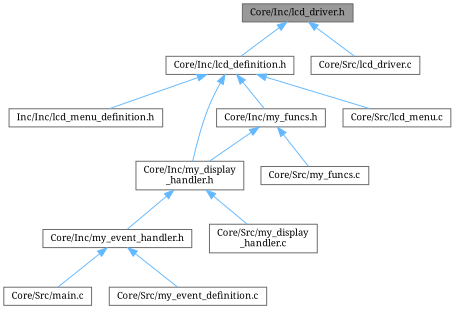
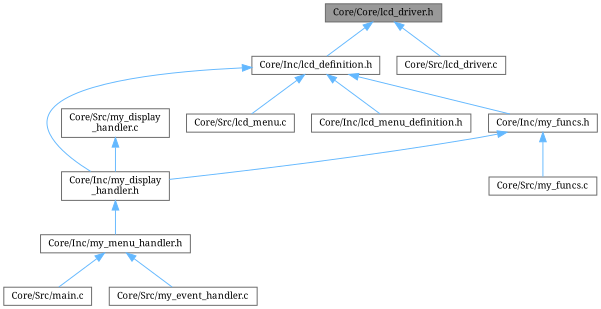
node "Core/Inc/lcd_driver.h": label "Core/Inc/lcd_driver.h" -> "Core/Core/lcd_driver.h"
node "Inc/Inc/lcd_menu_definition.h": label "Inc/Inc/lcd_menu_definition.h" -> "Core/Inc/lcd_menu_definition.h"
edge "Core/Src/my_display _handler.c" -> "Core/Inc/my_display _handler.h": reversed
node "Core/Inc/my_event_handler.h": label "Core/Inc/my_event_handler.h" -> "Core/Inc/my_menu_handler.h"
node "Core/Src/my_event_definition.c": label "Core/Src/my_event_definition.c" -> "Core/Src/my_event_handler.c"
